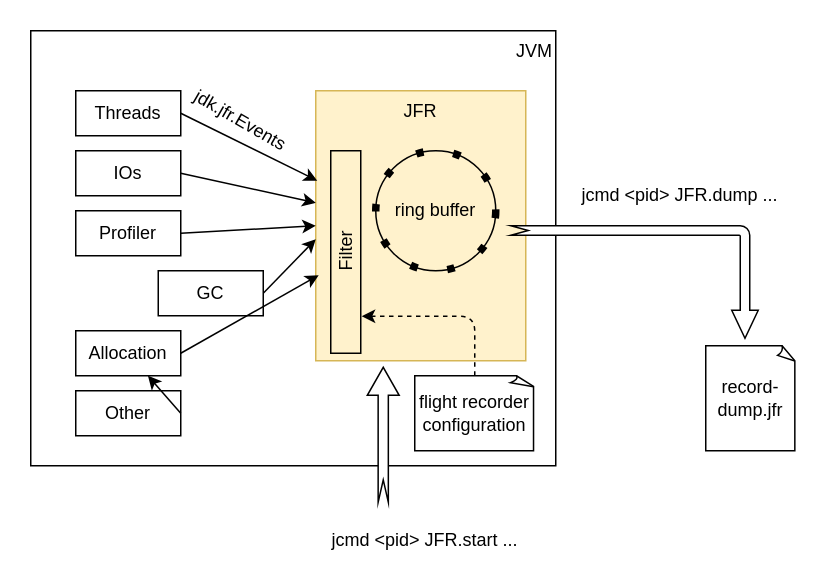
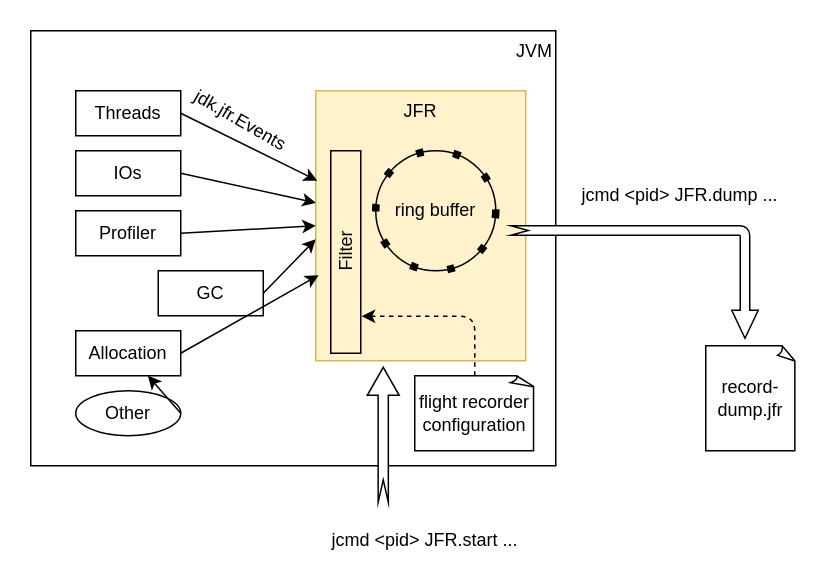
node "Other": shape rectangle -> ellipse
